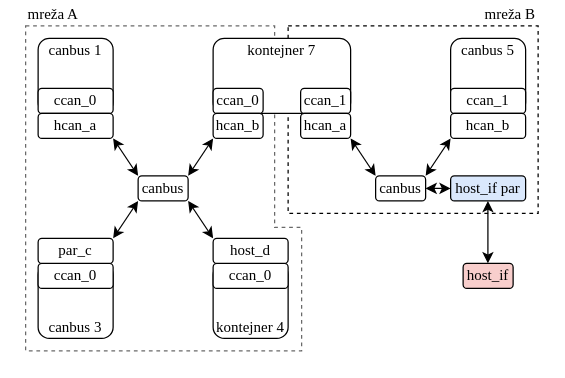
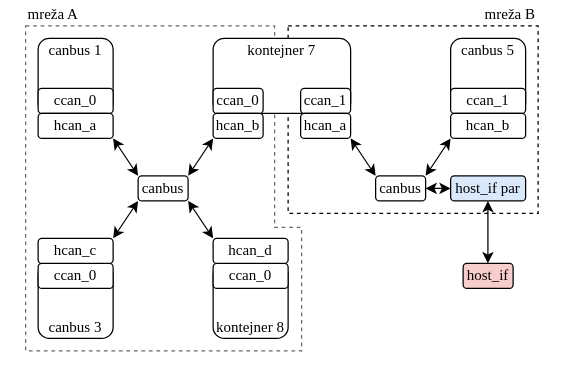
node "par_c": label "par_c" -> "hcan_c"
node "host_d": label "host_d" -> "hcan_d"
node "kontejner 4": label "kontejner 4" -> "kontejner 8"
